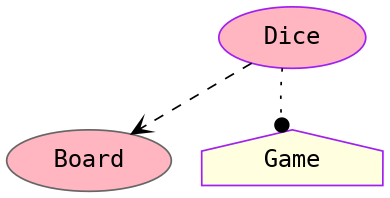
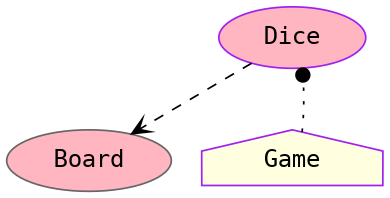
edge "Dice" -> "Game": reversed
